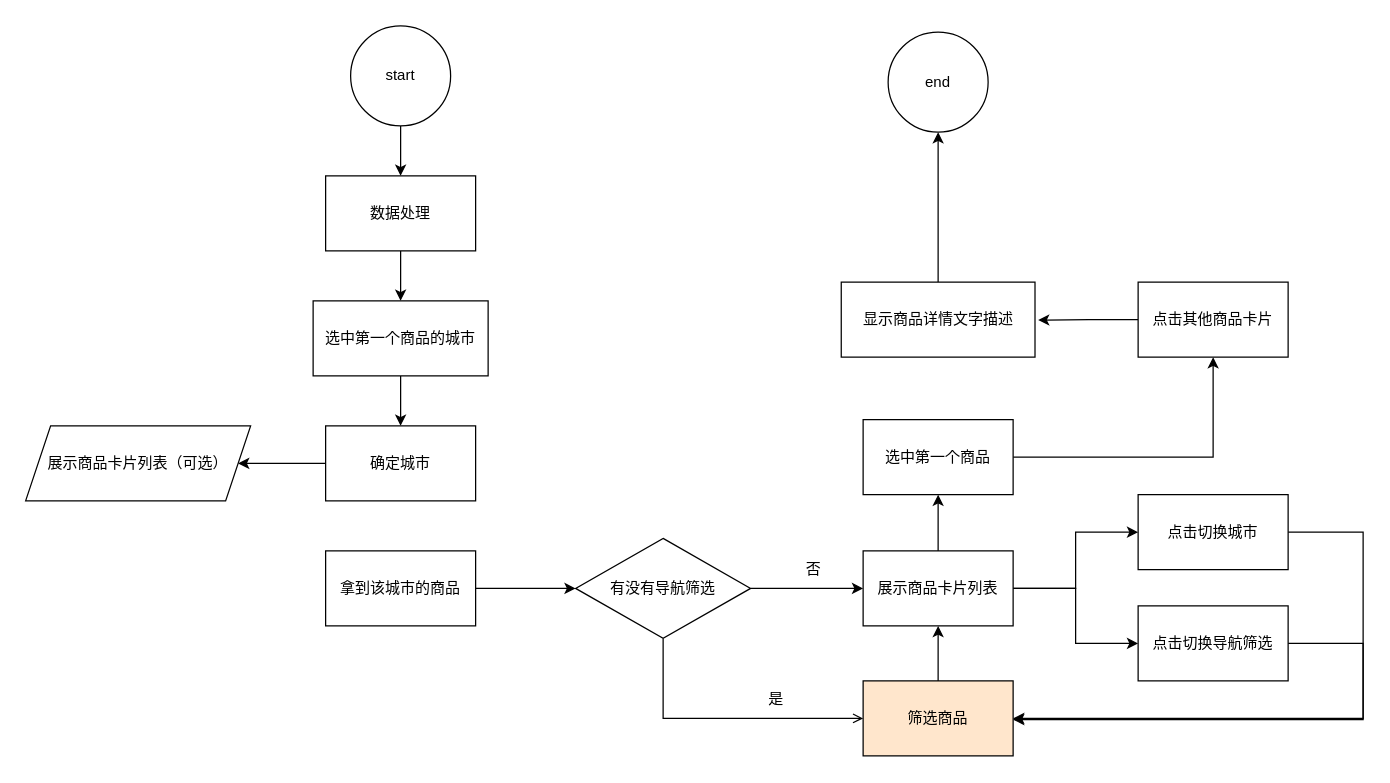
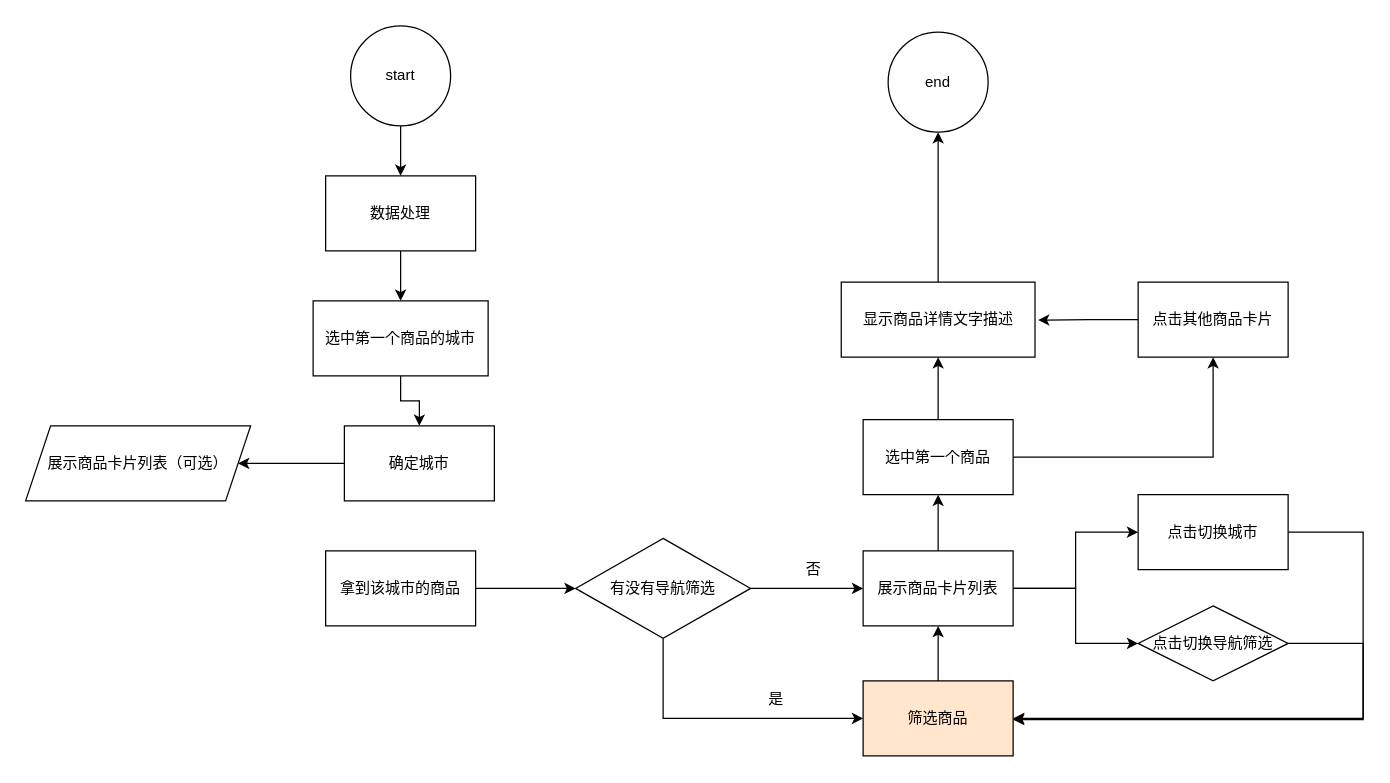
edge "选中第一个商品" -> "显示商品详情文字描述": added
node "确定城市": moved (401, 463) -> (419, 463)
node "点击切换导航筛选": shape rectangle -> diamond
edge "有没有导航筛选" -> "筛选商品": arrowhead open -> classic
